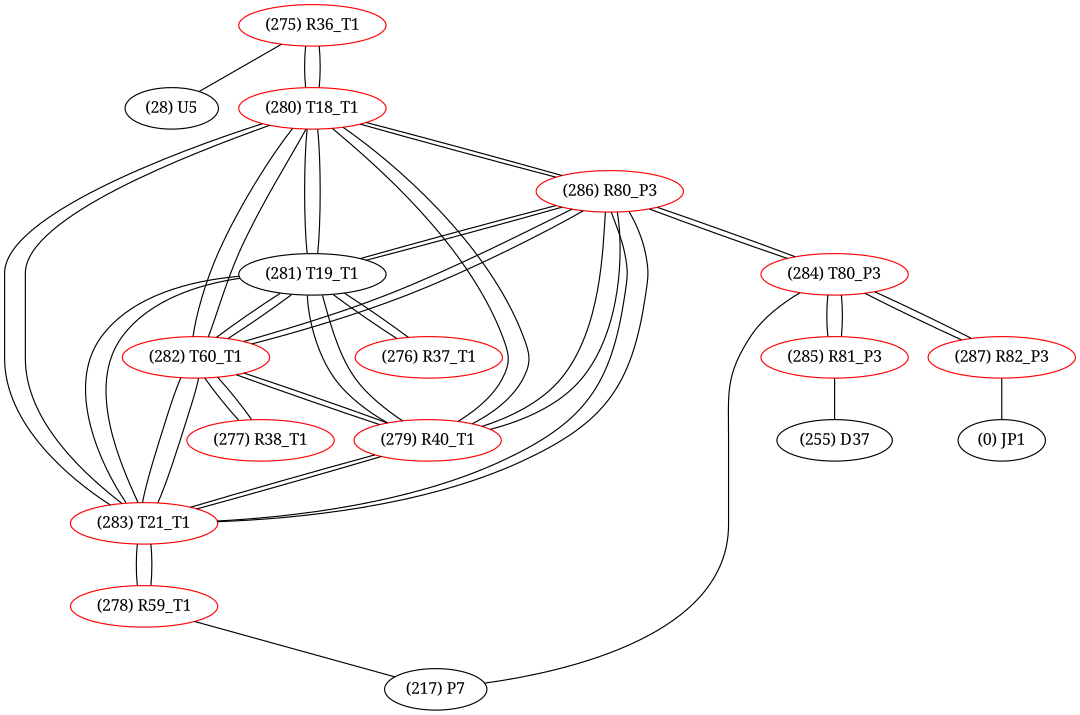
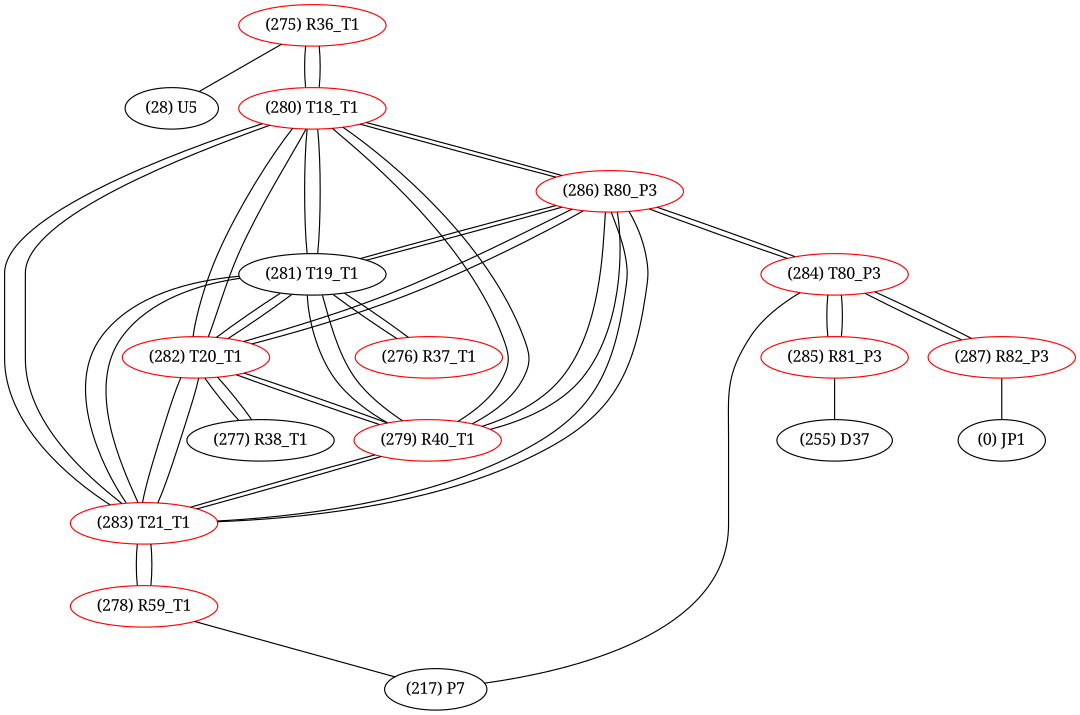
node "(282) T60_T1": label "(282) T60_T1" -> "(282) T20_T1"
node "(277) R38_T1": color red -> black
